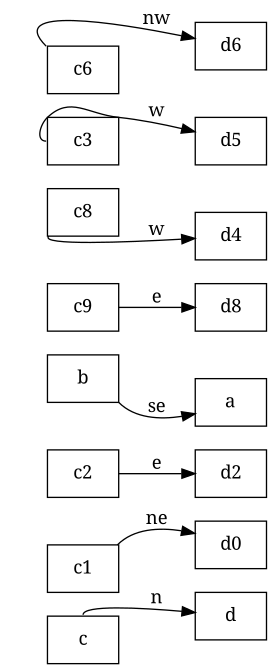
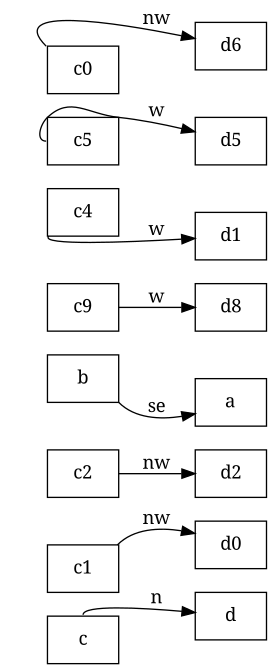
node "c6": label "c6" -> "c0"
node "c3": label "c3" -> "c5"
node "c8": label "c8" -> "c4"
node "d4": label "d4" -> "d1"
edge "c9" -> "d8": label "e" -> "w"
edge "c2" -> "d2": label "e" -> "nw"
edge "c1" -> "d0": label "ne" -> "nw"
